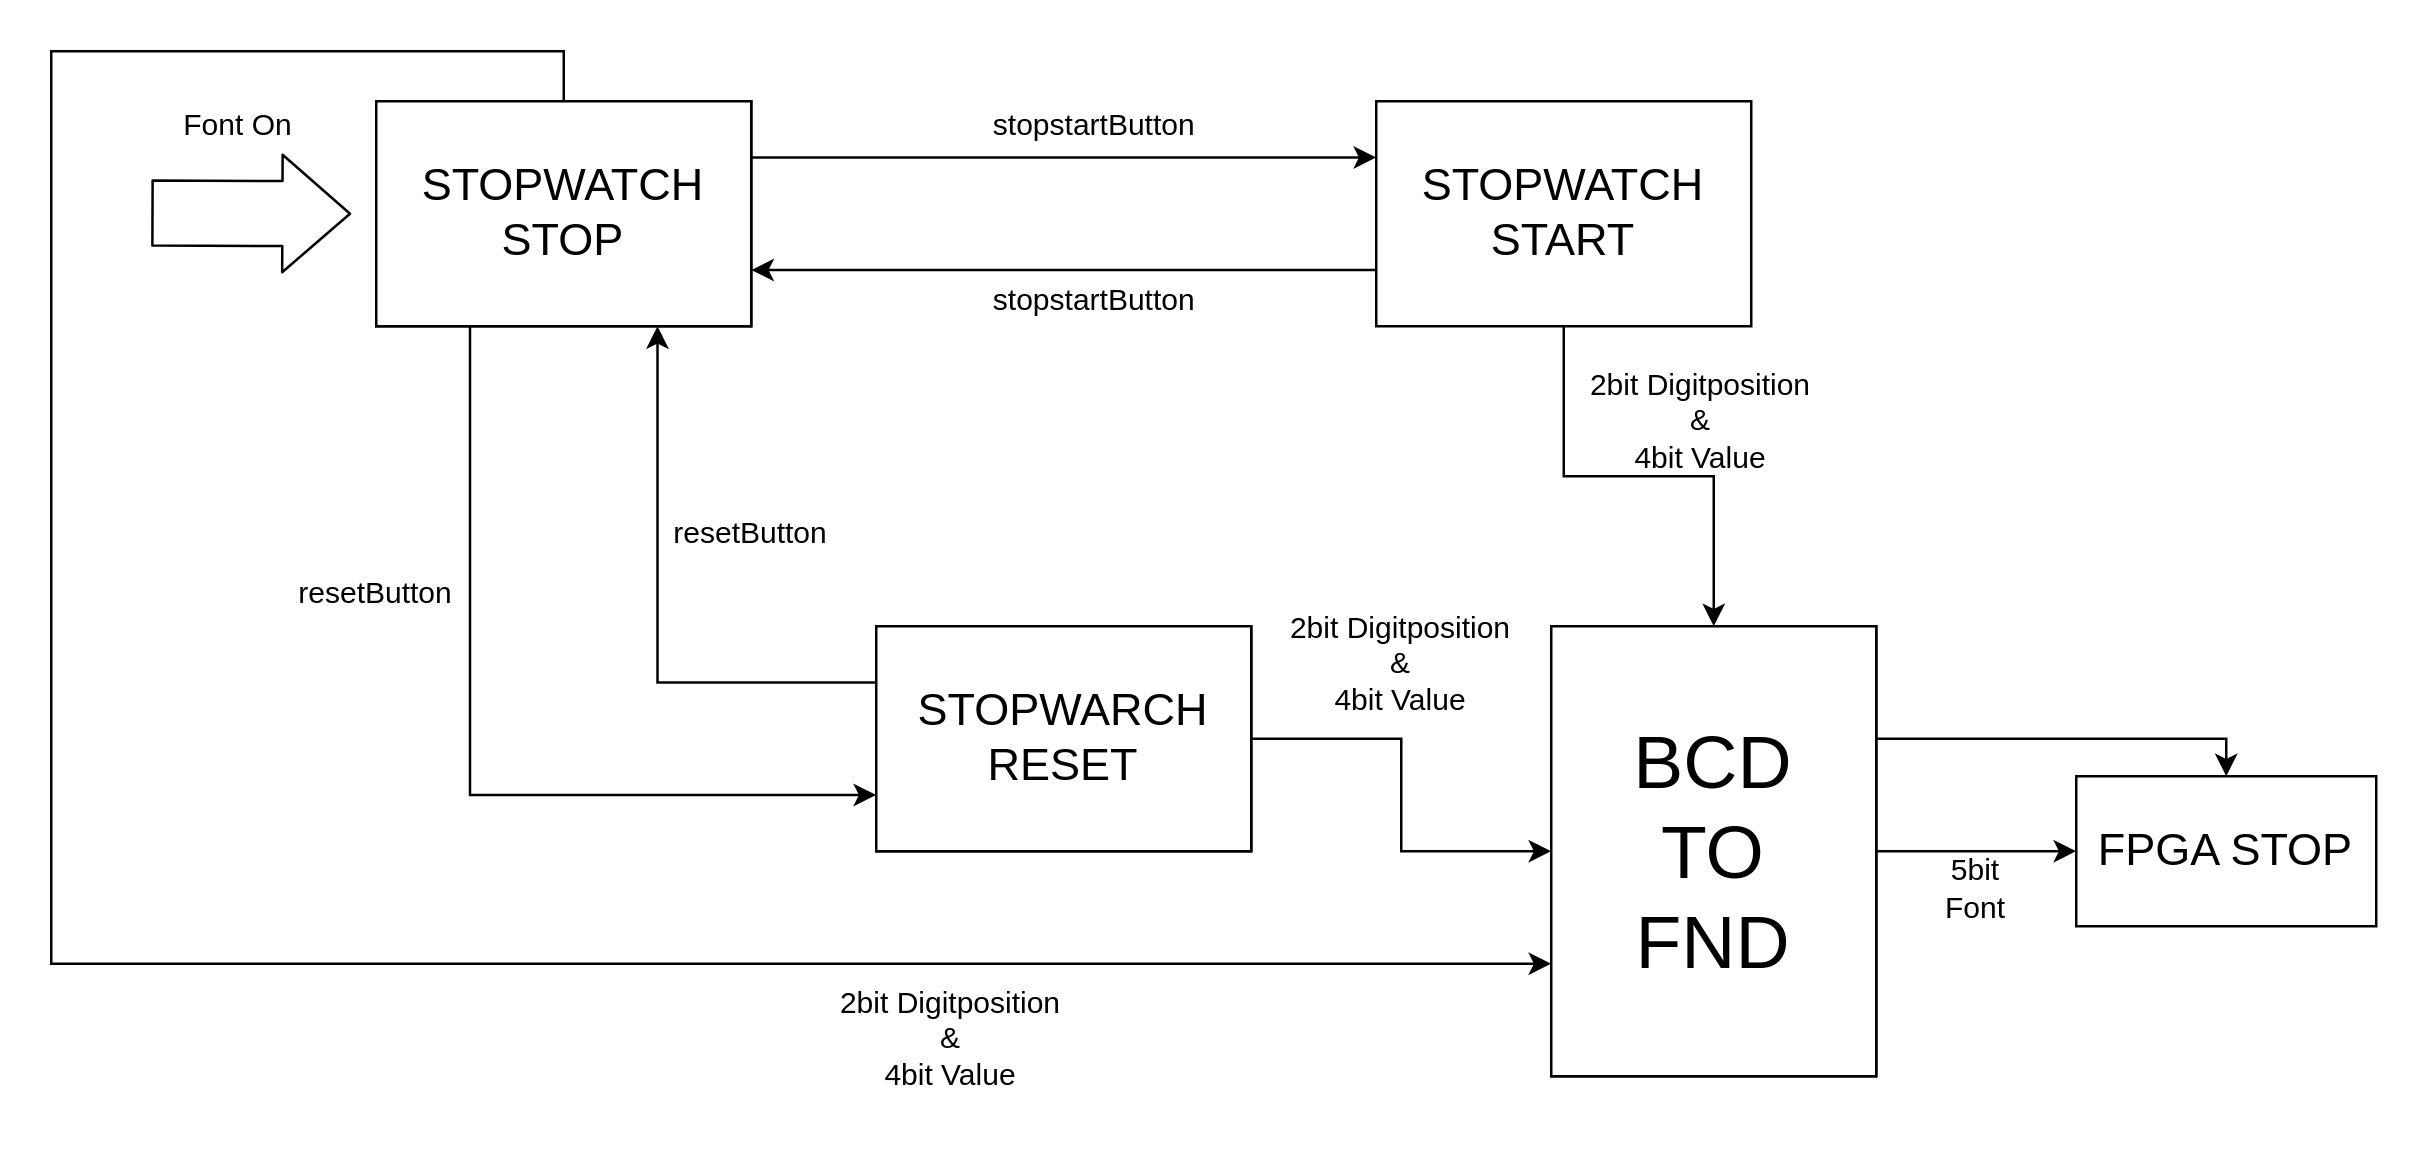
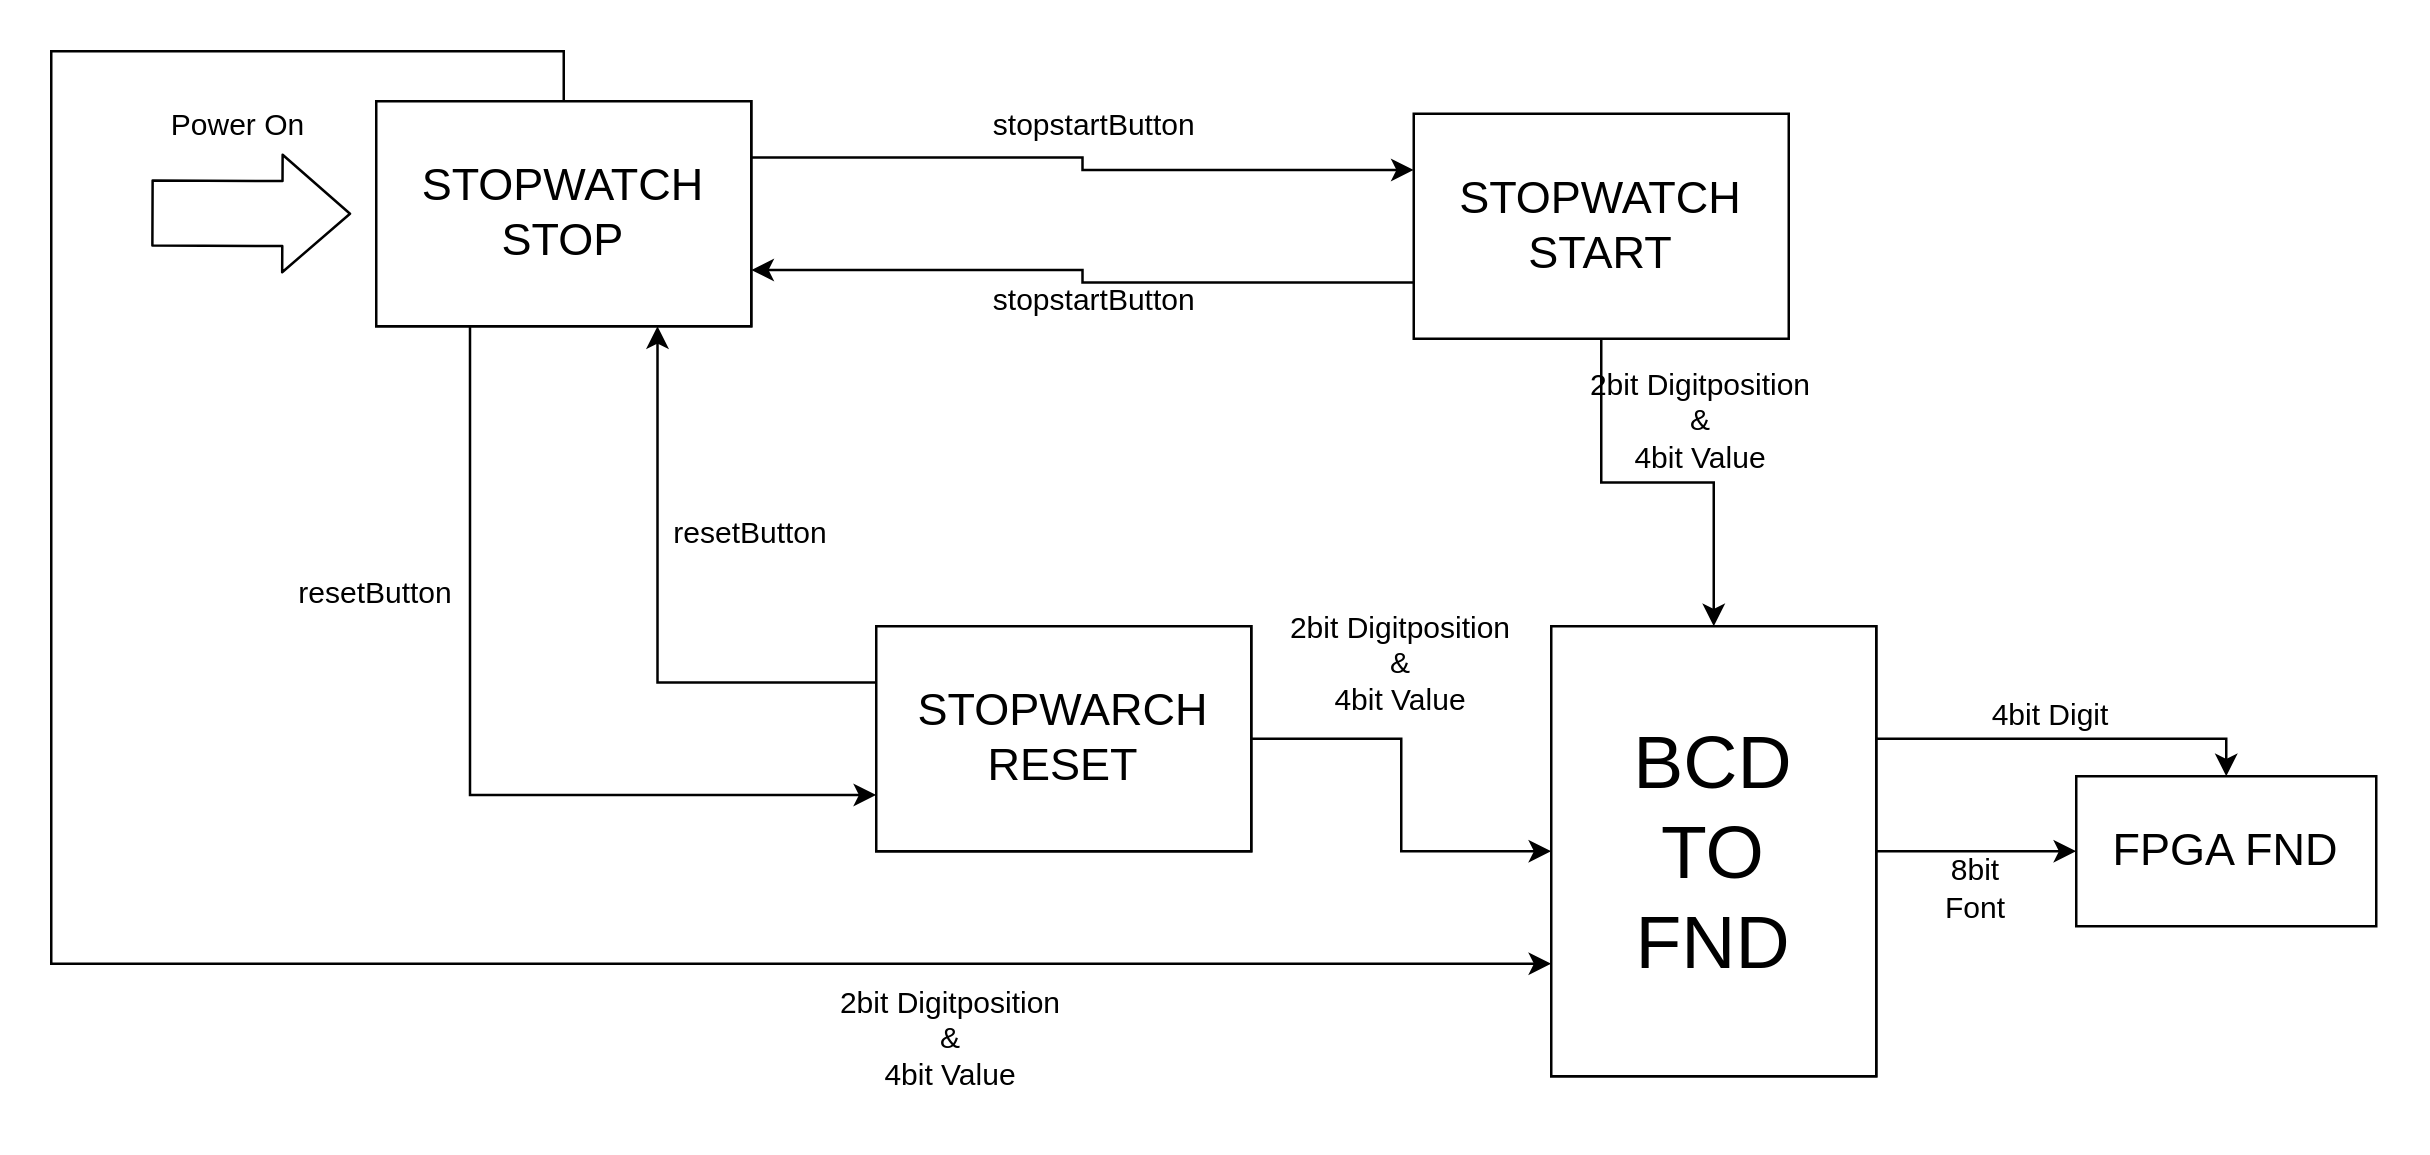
node "Font On": label "Font On" -> "Power On"
node "STOPWATCH START": moved (1564, 214) -> (1601, 226)
node "4bit Digit": added
node "FPGA STOP": label "FPGA STOP" -> "FPGA FND"
node "5bit Font": label "5bit Font" -> "8bit Font"
